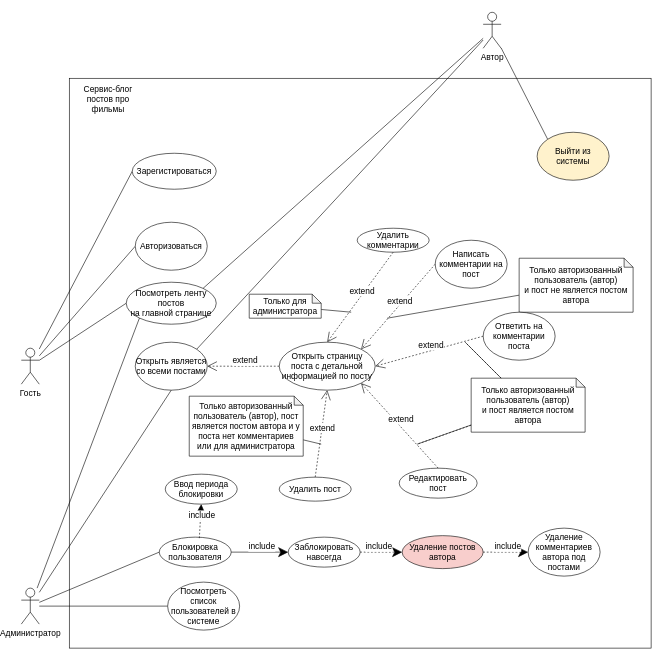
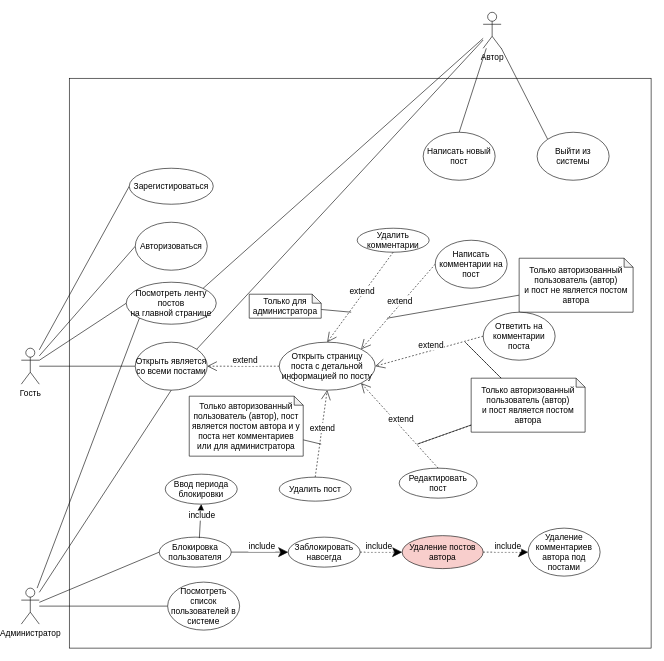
edge "Автор" -- "Написать новый пост": added
node "Сервис-блог постов про фильмы": removed
node "Написать новый пост": added
node "Выйти из системы": fillcolor #fff2cc -> #ffffff
node "Зарегистироваться": moved (174, 171) -> (171, 186)
edge "Гость" -- "Открыть является со всеми постами": added
edge "Блокировка пользователя" -> "Ввод периода блокировки": style dashed -> solid
